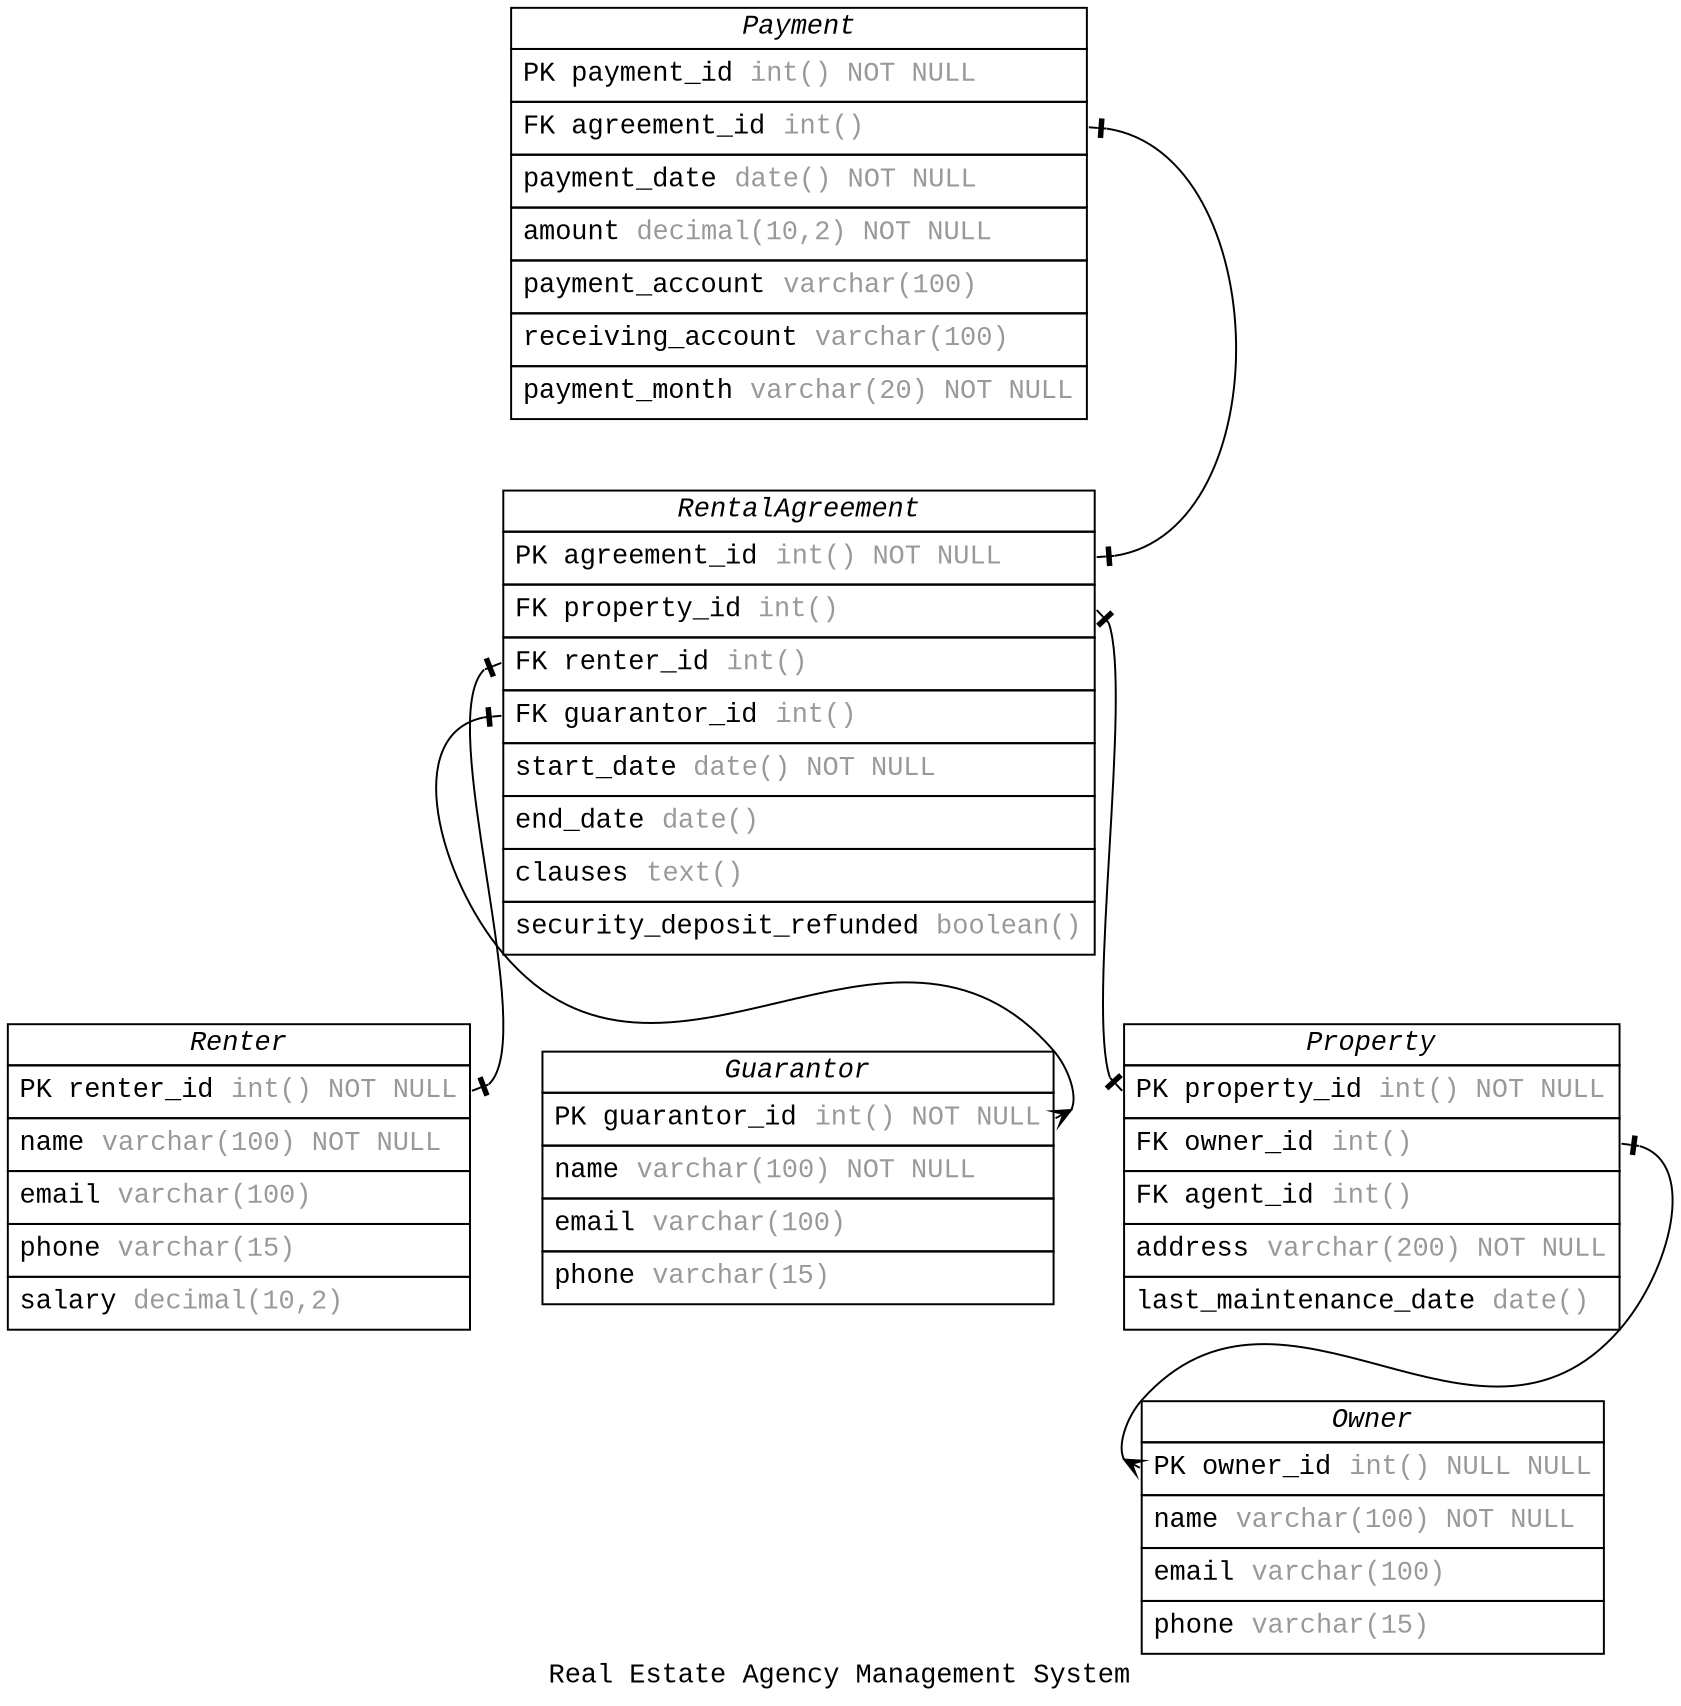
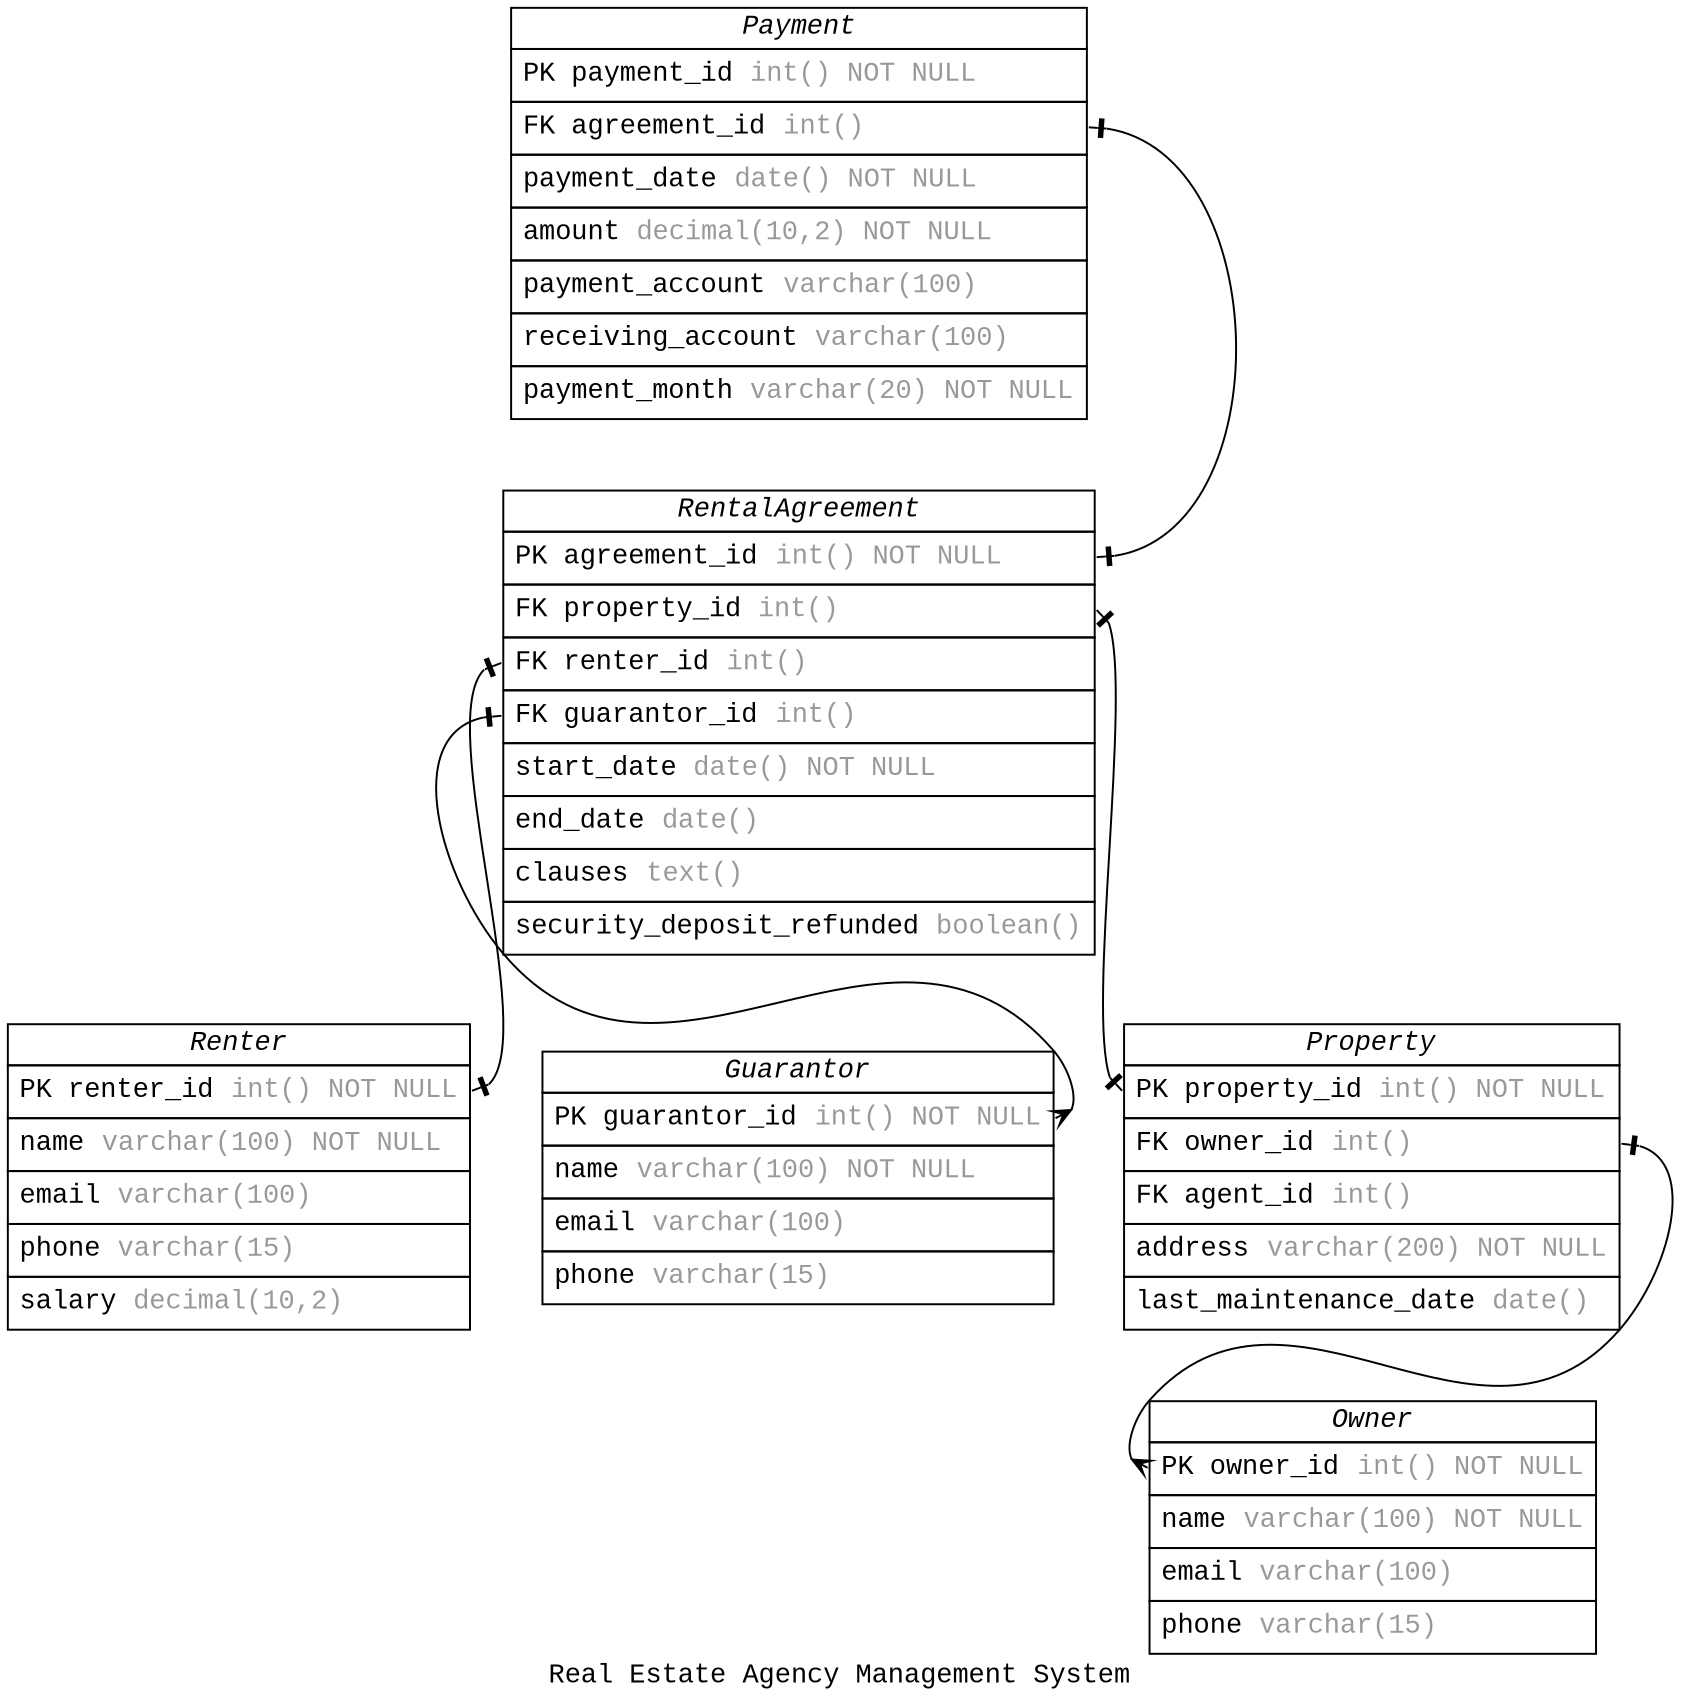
node "Owner": text "int() NULL NULL" -> "int() NOT NULL"
